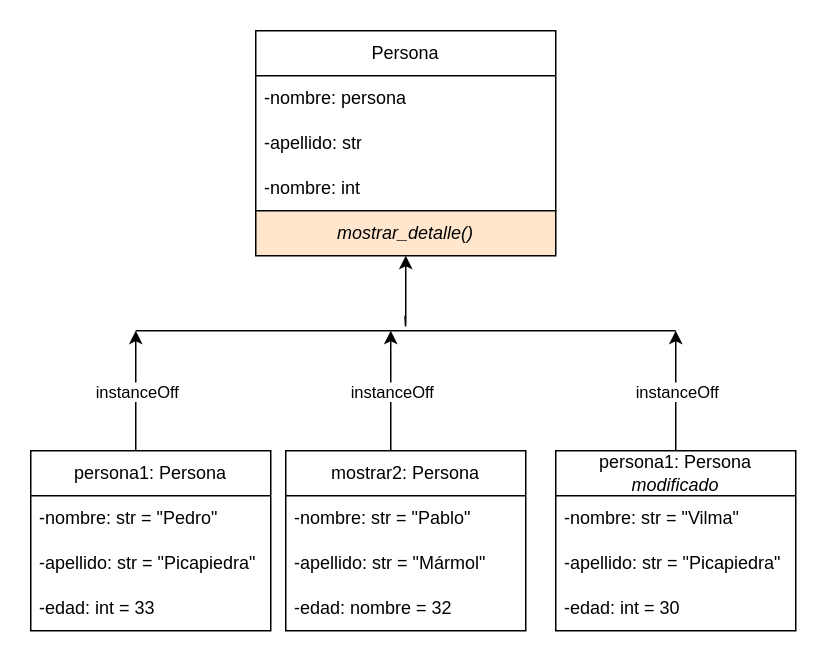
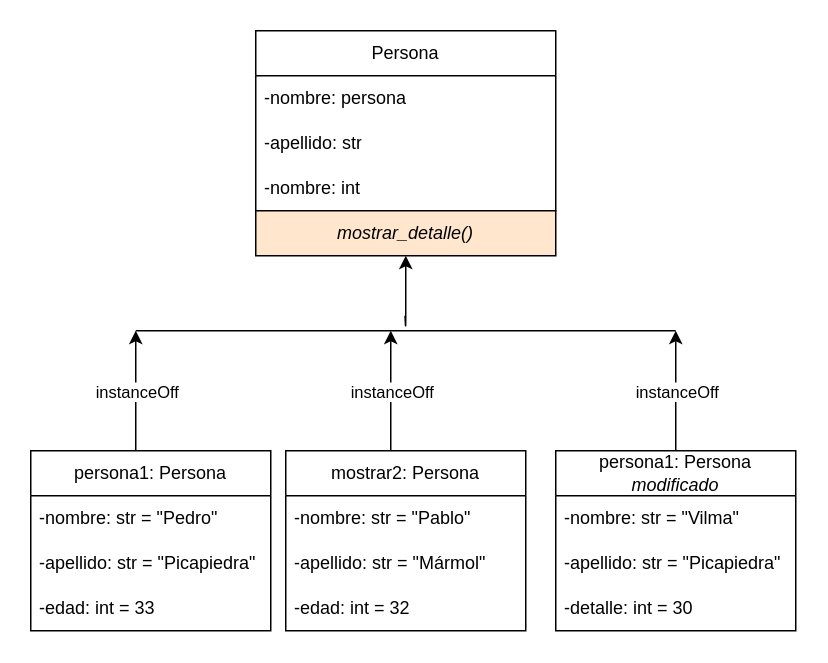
node "-edad: nombre = 32": label "-edad: nombre = 32" -> "-edad: int = 32"
node "-edad: int = 30": label "-edad: int = 30" -> "-detalle: int = 30"
